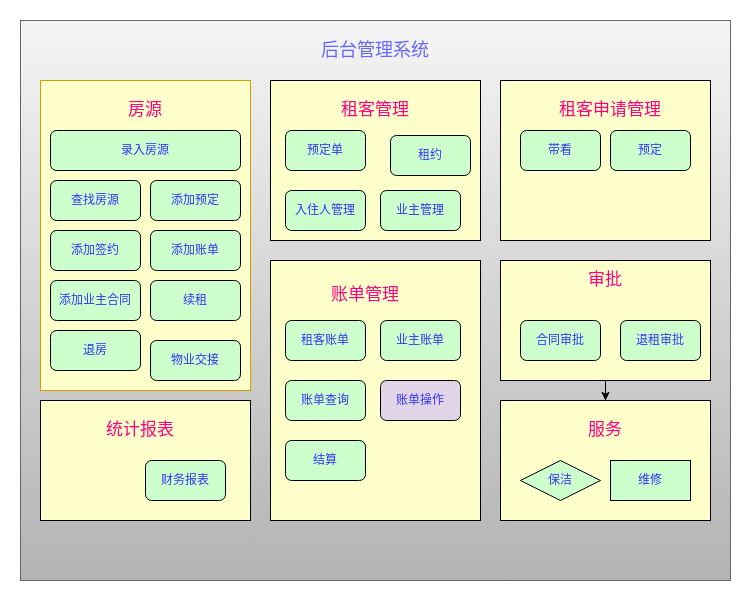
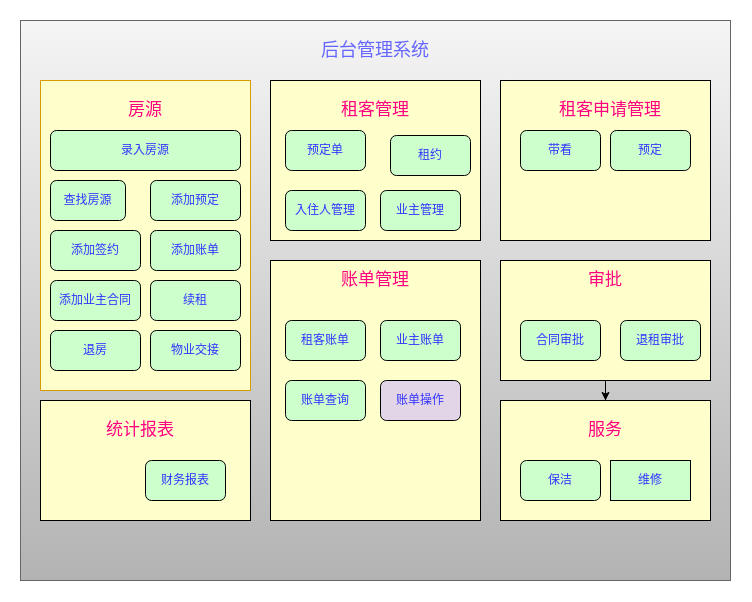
node "查找房源": size 90x40 -> 75x40
node "账单管理": moved (366, 296) -> (376, 281)
node "物业交接": moved (196, 361) -> (196, 351)
node "结算": removed
node "保洁": shape diamond -> rounded rectangle
